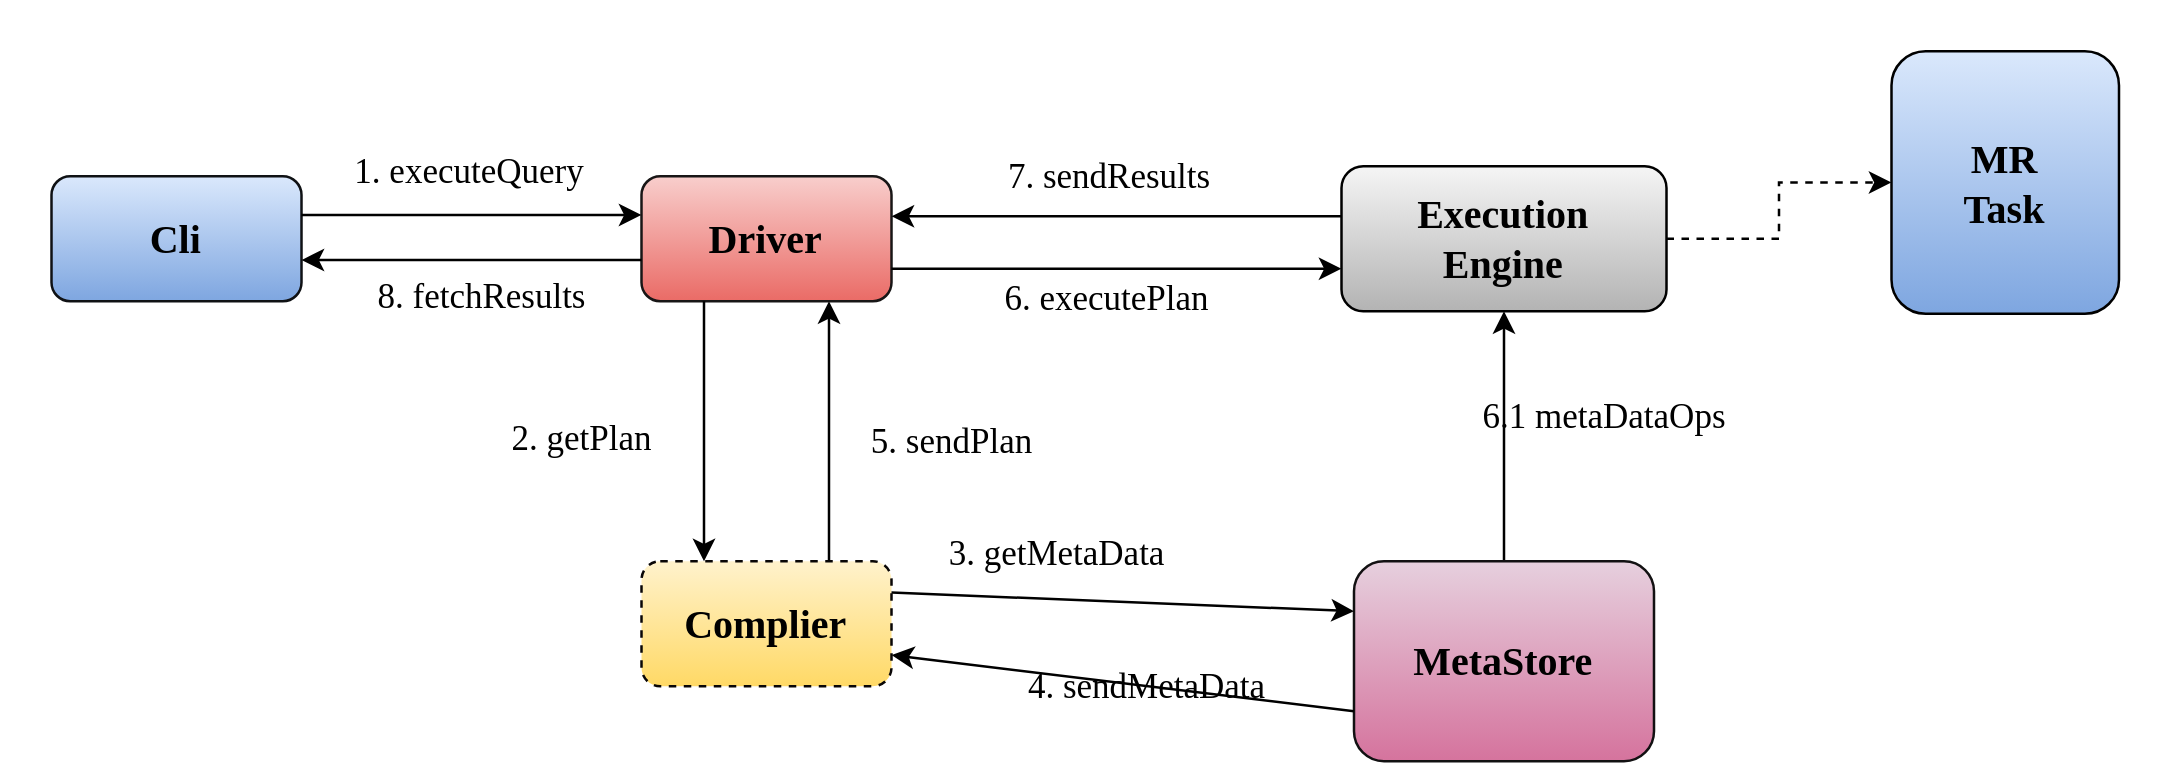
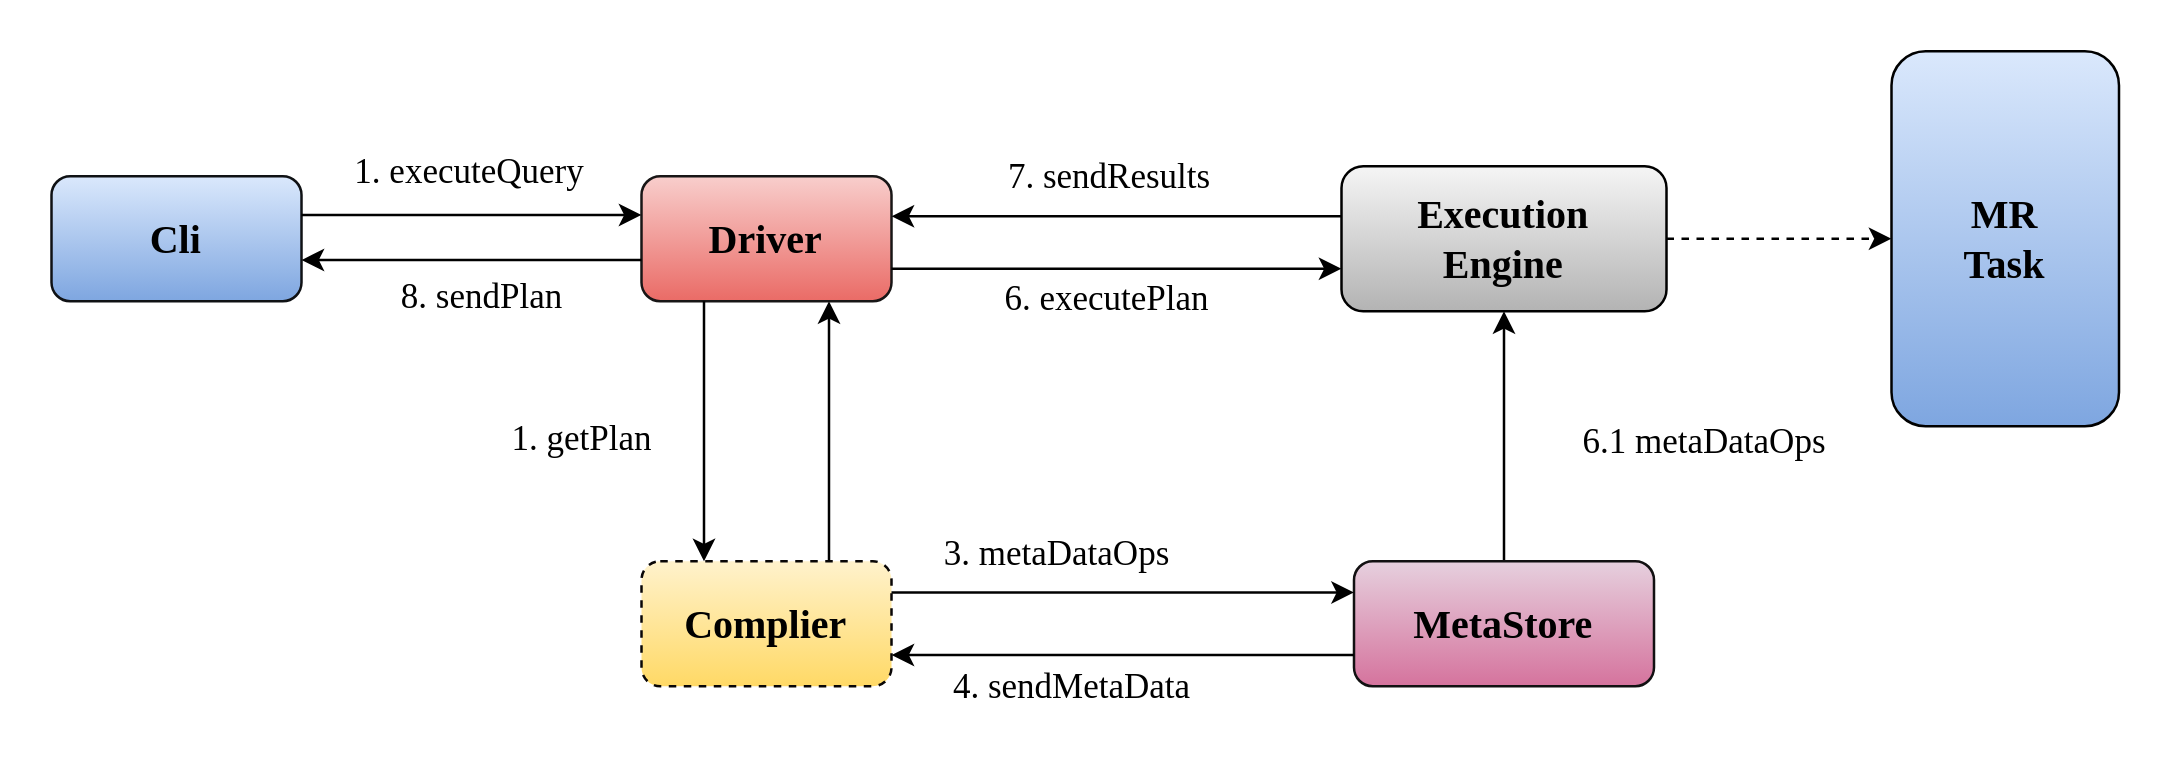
node "MR Task": size 228x263 -> 228x375
node "8. fetchResults": label "8. fetchResults" -> "8. sendPlan"
node "6.1 metaDataOps": moved (1604, 419) -> (1704, 444)
node "2. getPlan": label "2. getPlan" -> "1. getPlan"
node "5. sendPlan": removed
node "3. getMetaData": label "3. getMetaData" -> "3. metaDataOps"
node "MetaStore": size 300x200 -> 300x125
node "4. sendMetaData": moved (1146, 689) -> (1071, 689)
